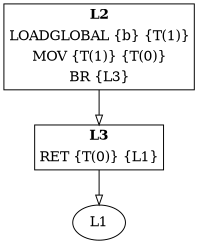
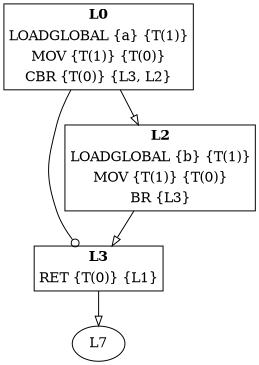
node "L0": added
node "L1": label "L1" -> "L7"
